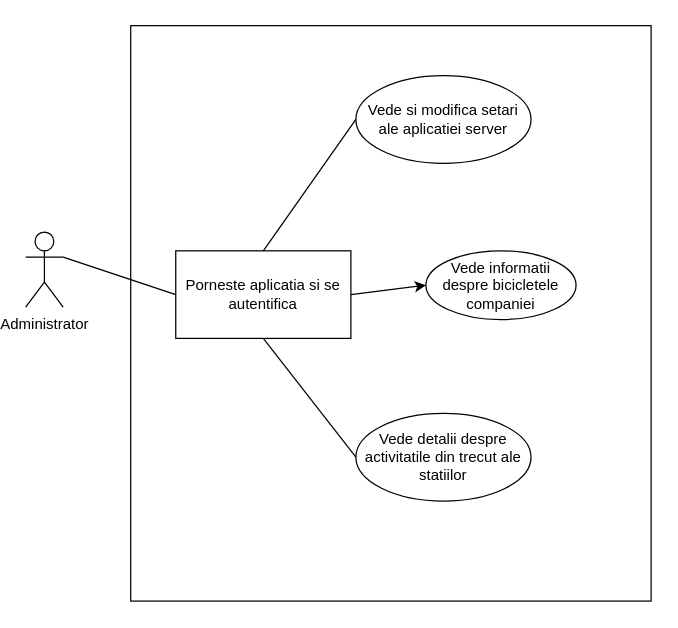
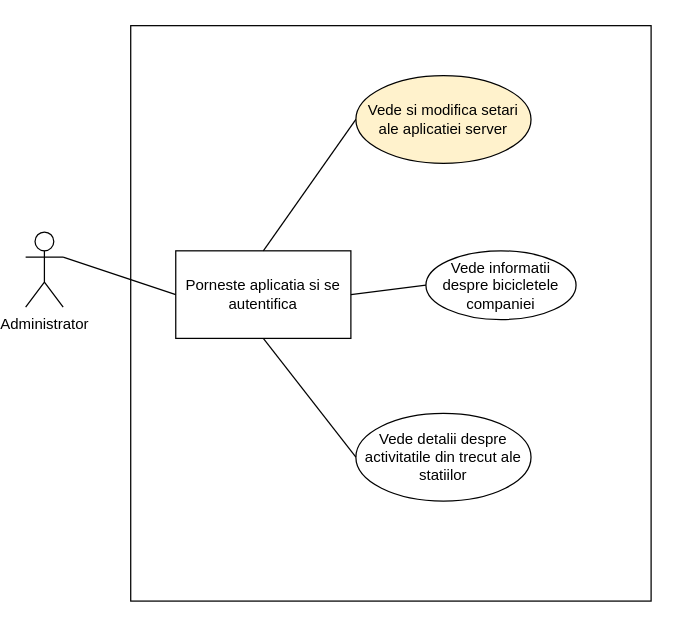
node "Vede si modifica setari ale aplicatiei server": fillcolor #ffffff -> #fff2cc
edge "Porneste aplicatia si se autentifica" -> "Vede informatii despre bicicletele companiei": arrowhead classic -> none
